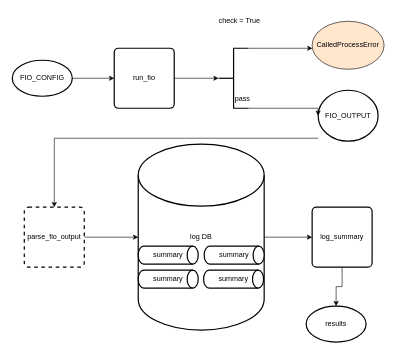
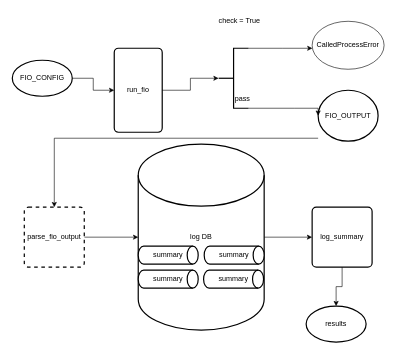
node "CalledProcessError": fillcolor #ffe6cc -> #ffffff
node "run_fio": size 60x60 -> 48x84
